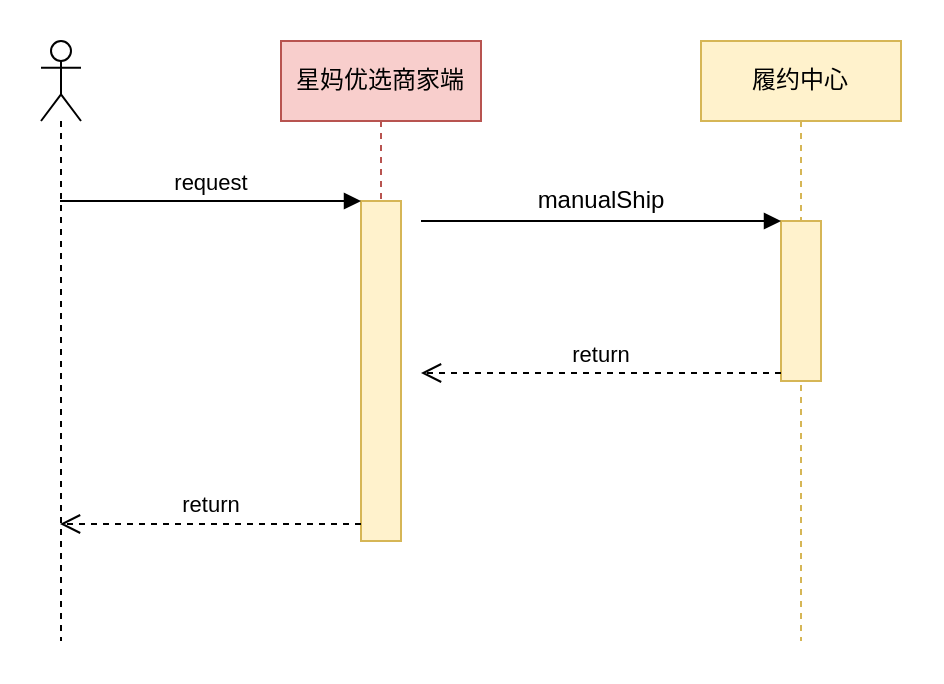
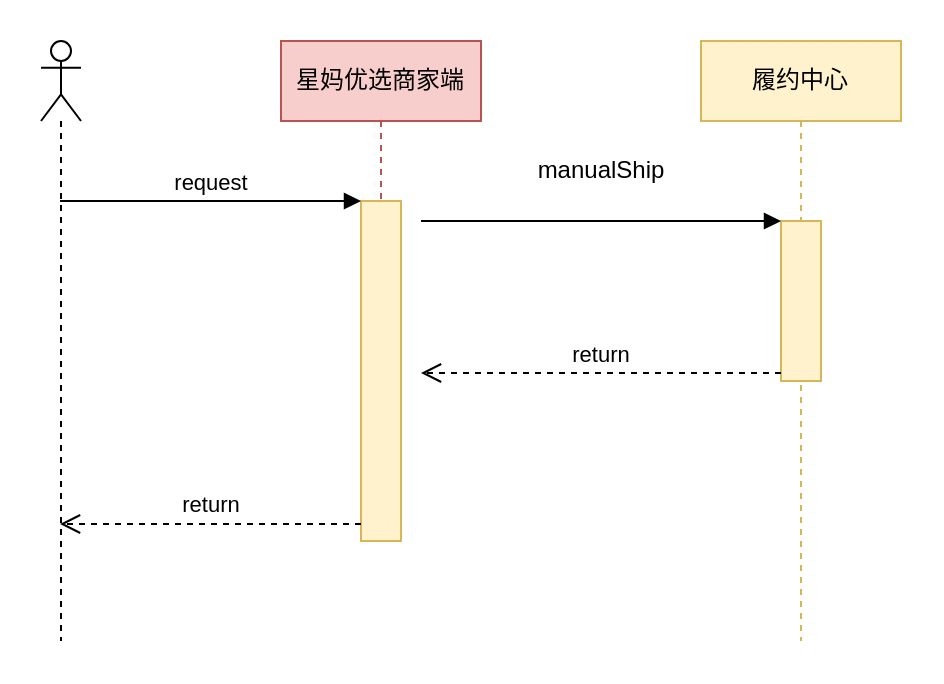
node "manualShip": moved (601, 201) -> (601, 171)
